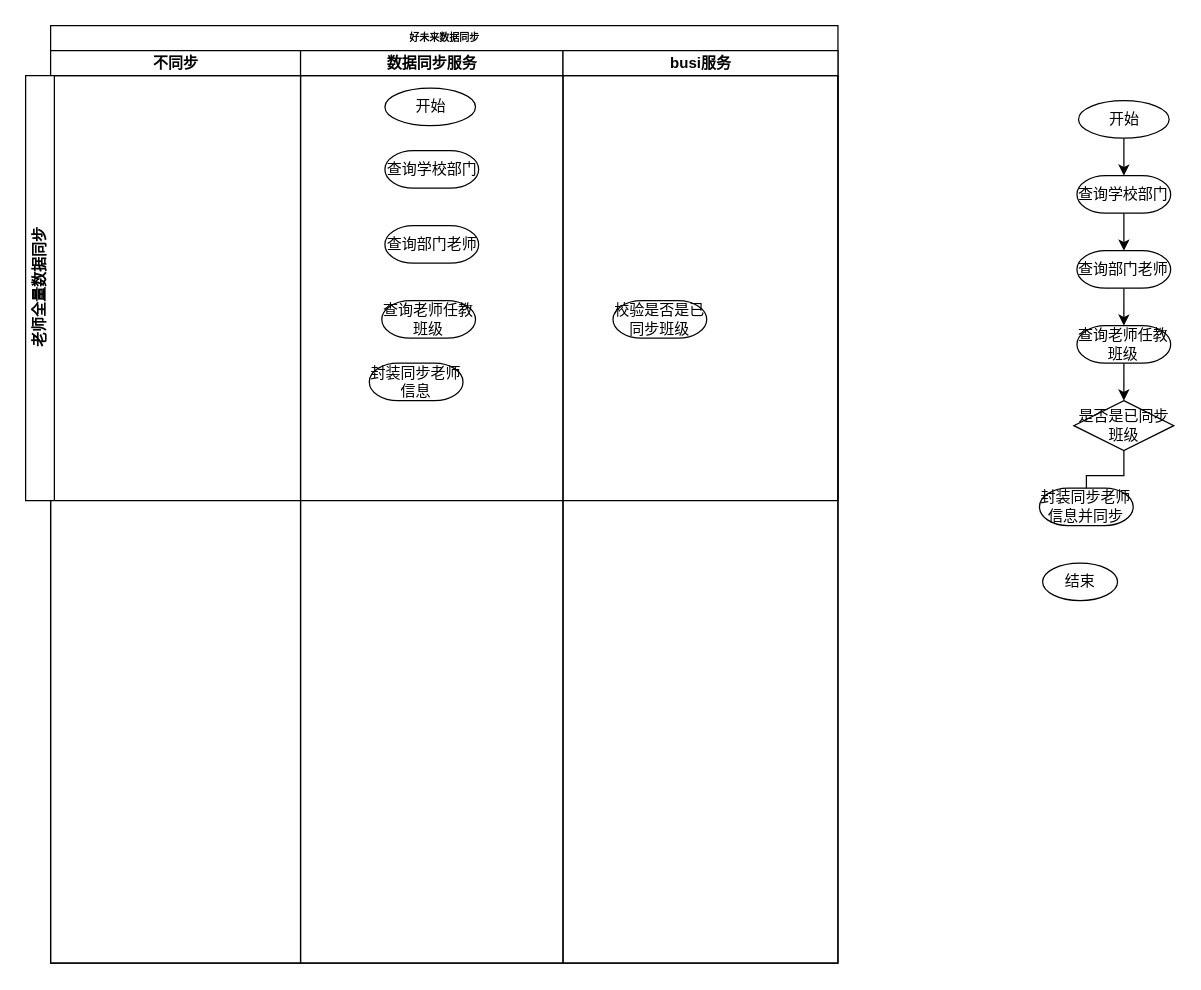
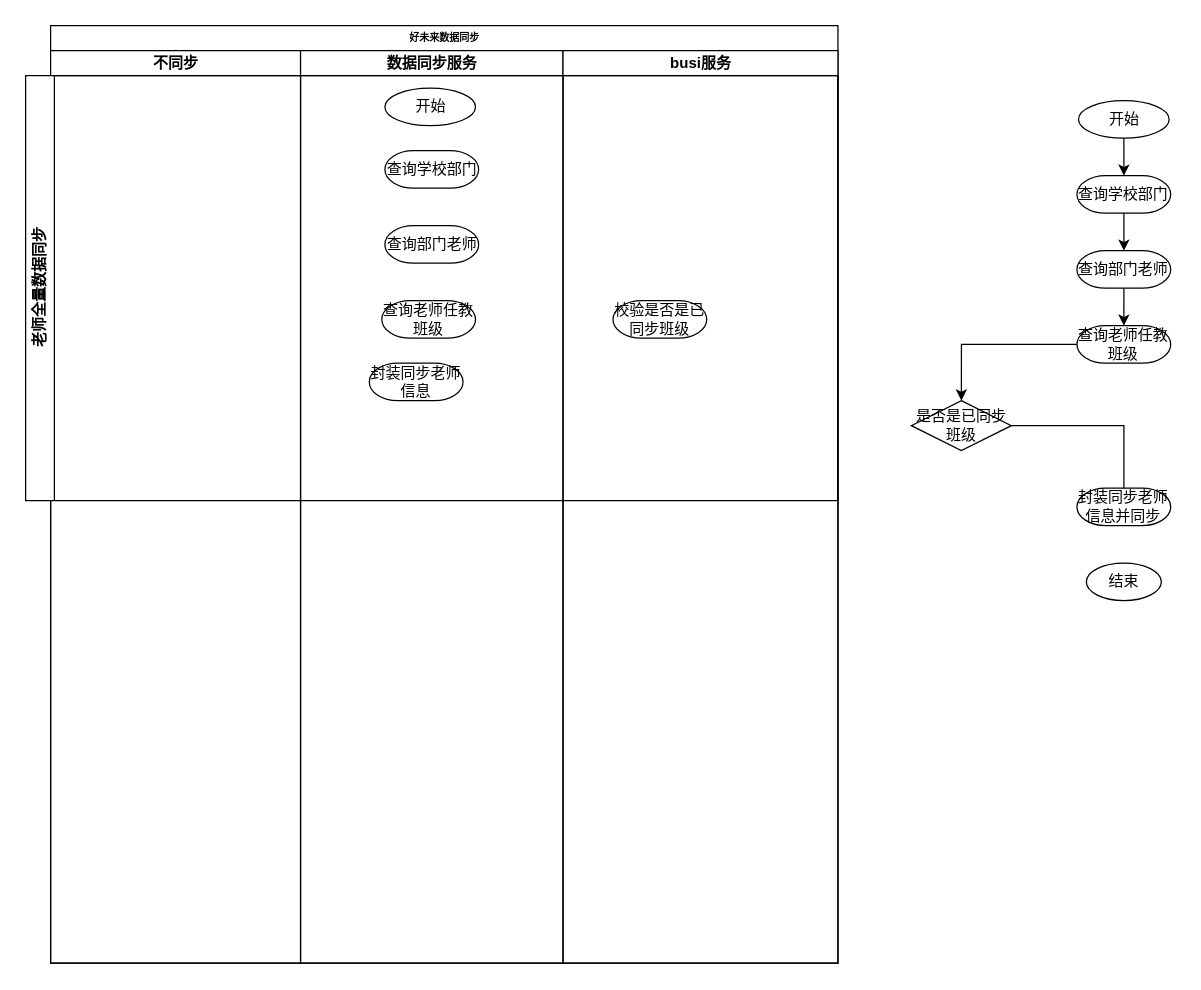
node "是否是已同步班级": moved (1124, 426) -> (962, 426)
node "封装同步老师信息并同步": moved (1087, 507) -> (1124, 507)
node "结束": moved (1080, 582) -> (1124, 582)
